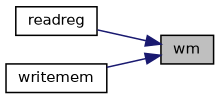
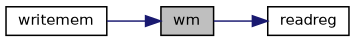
edge "readreg" -> "wm": reversed
